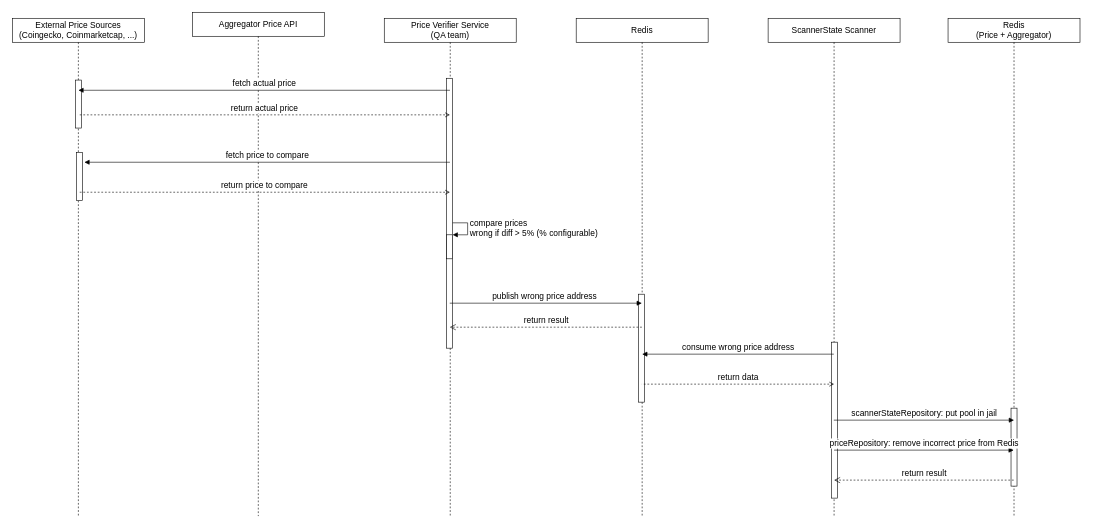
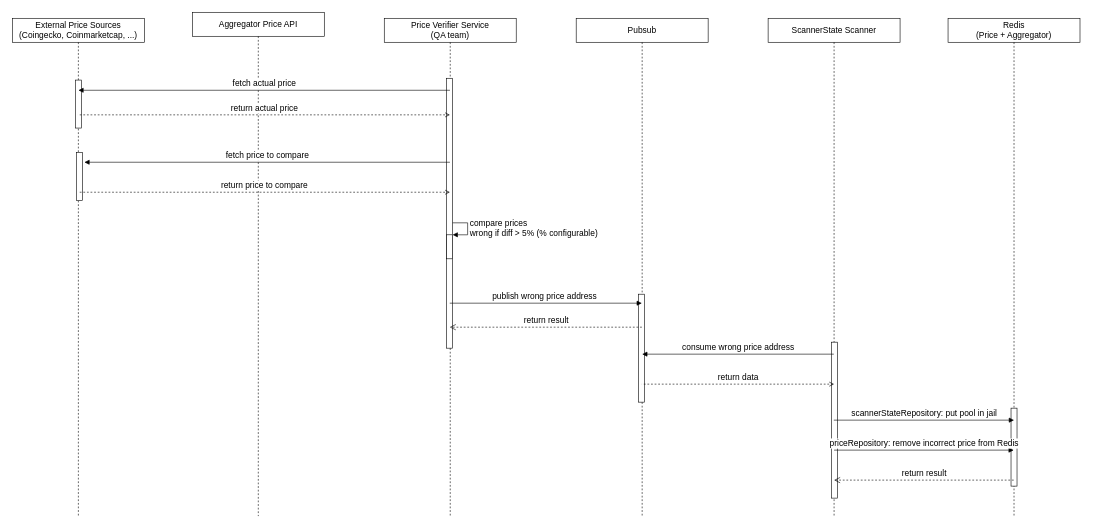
node "Redis": label "Redis" -> "Pubsub"
